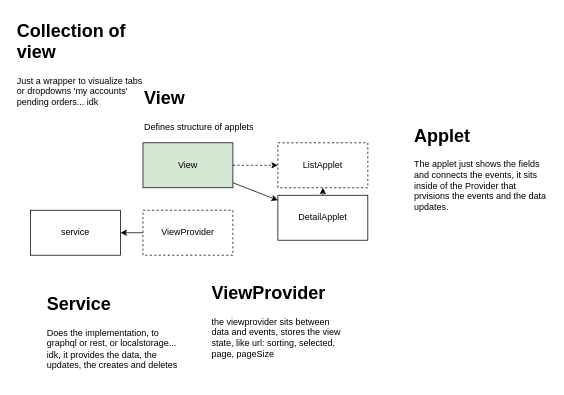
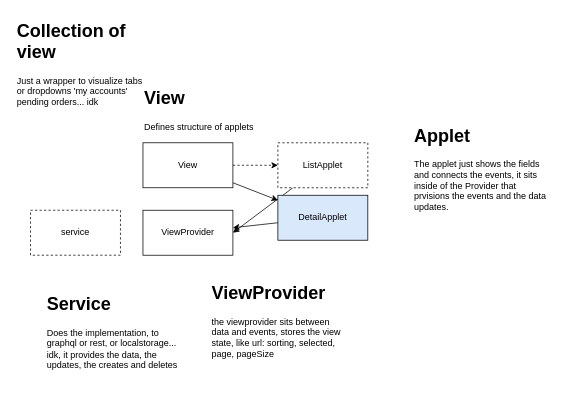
node "View": fillcolor #d5e8d4 -> #ffffff
edge "DetailApplet" -> "ListApplet": now "DetailApplet" -> "ViewProvider"
edge "ListApplet" -> "ViewProvider": added
node "DetailApplet": fillcolor #ffffff -> #dae8fc
node "service": style solid -> dashed
edge "ViewProvider" -> "service": removed
node "ViewProvider": style dashed -> solid
